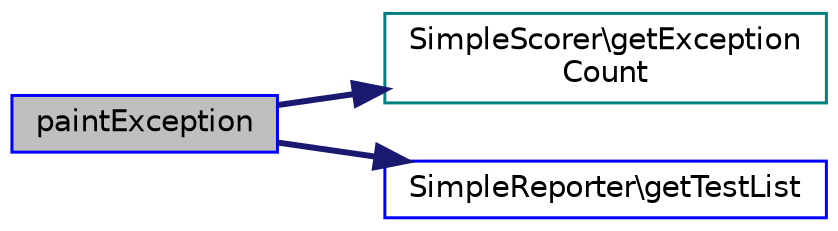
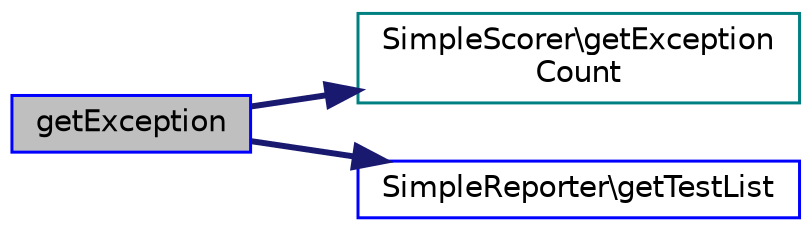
node "paintException": label "paintException" -> "getException"
